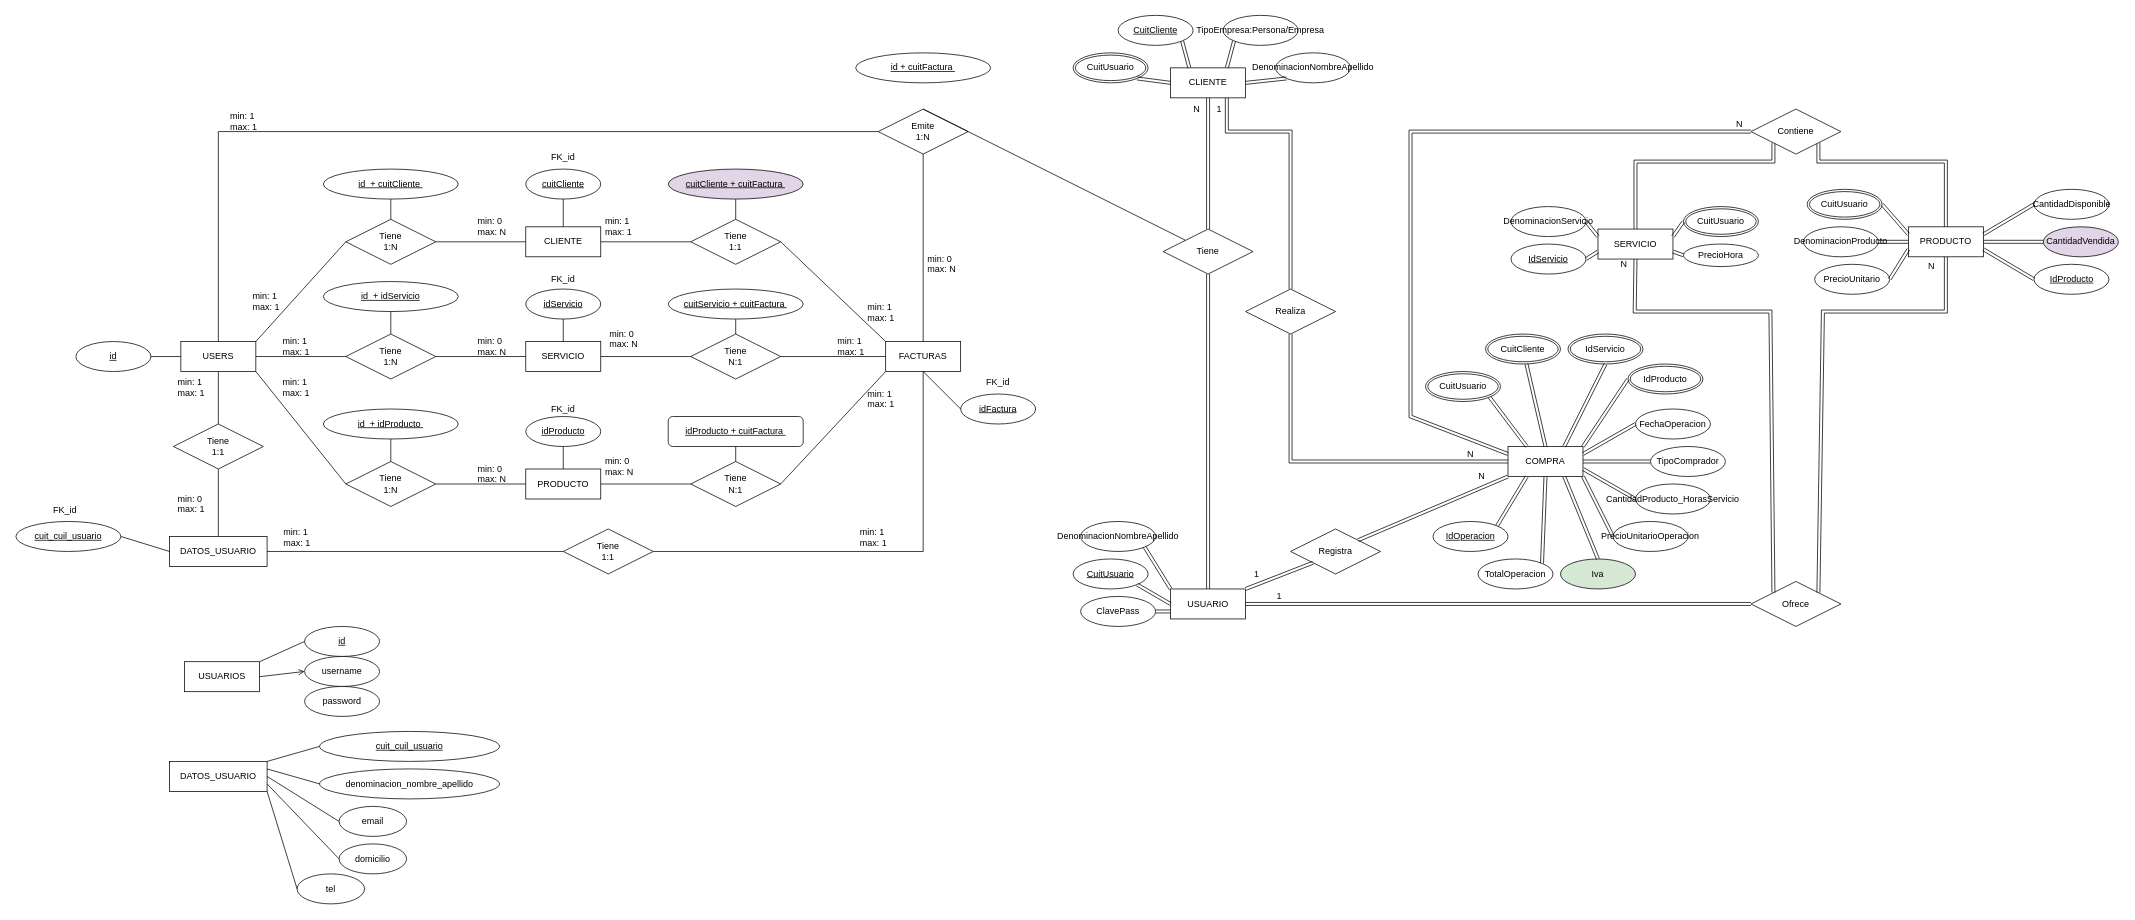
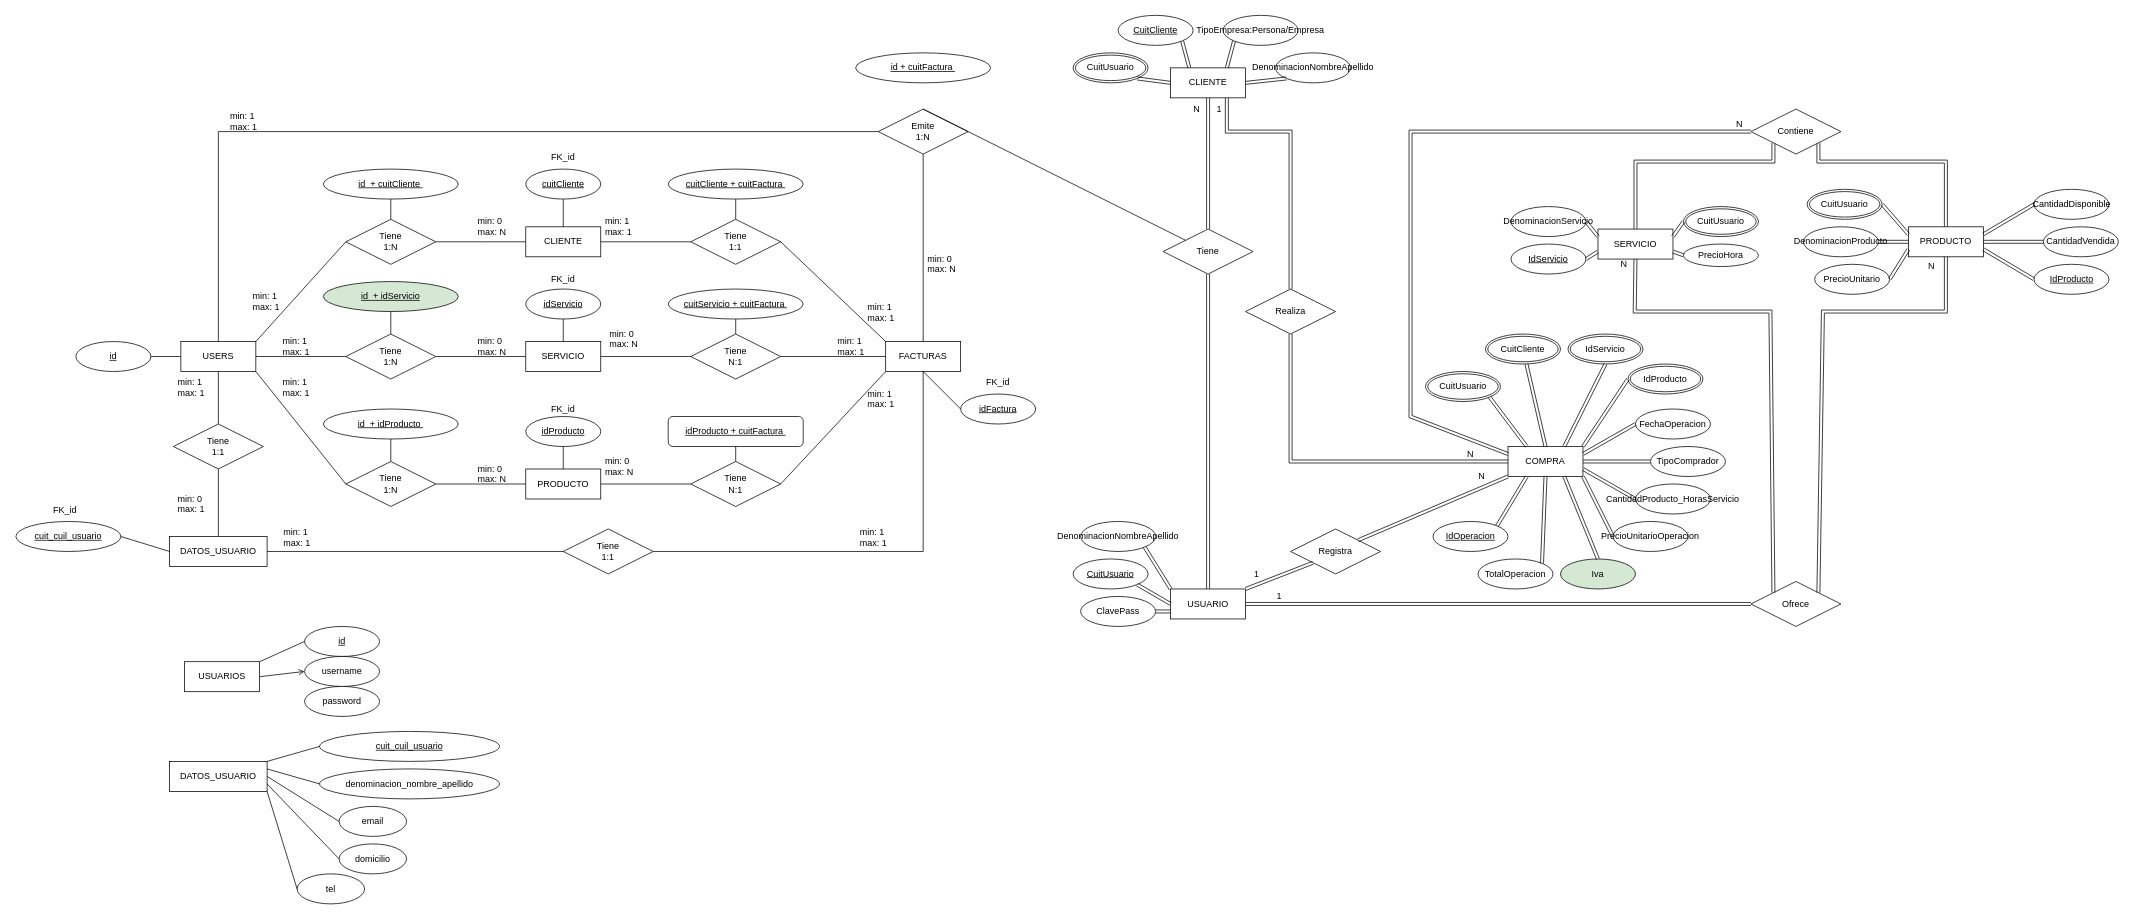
node "cuitCliente + cuitFactura": fillcolor #e1d5e7 -> #ffffff
node "CantidadVendida": fillcolor #e1d5e7 -> #ffffff
node "id + idServicio": fillcolor #ffffff -> #d5e8d4
